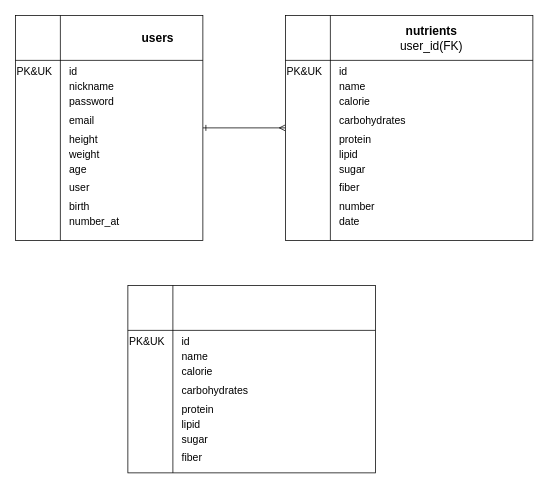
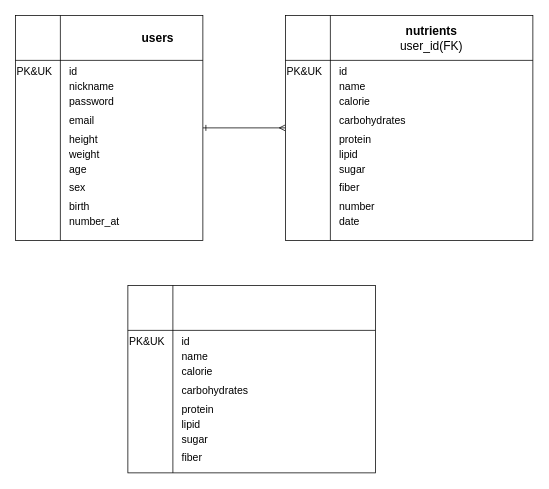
node "user": label "user" -> "sex"
